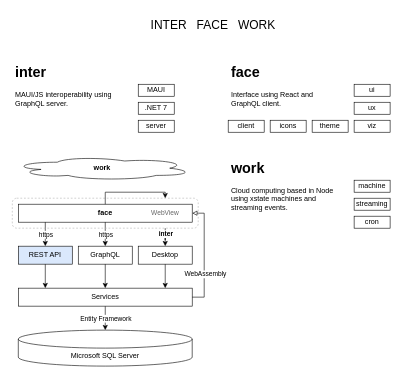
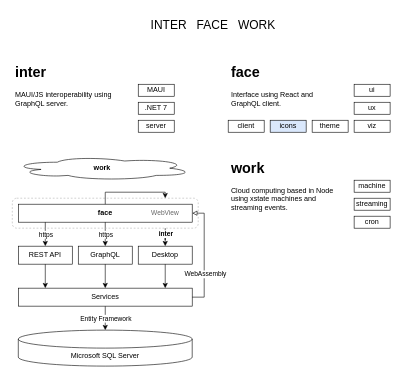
node "icons": fillcolor #ffffff -> #dae8fc
node "REST API": fillcolor #dae8fc -> #ffffff
